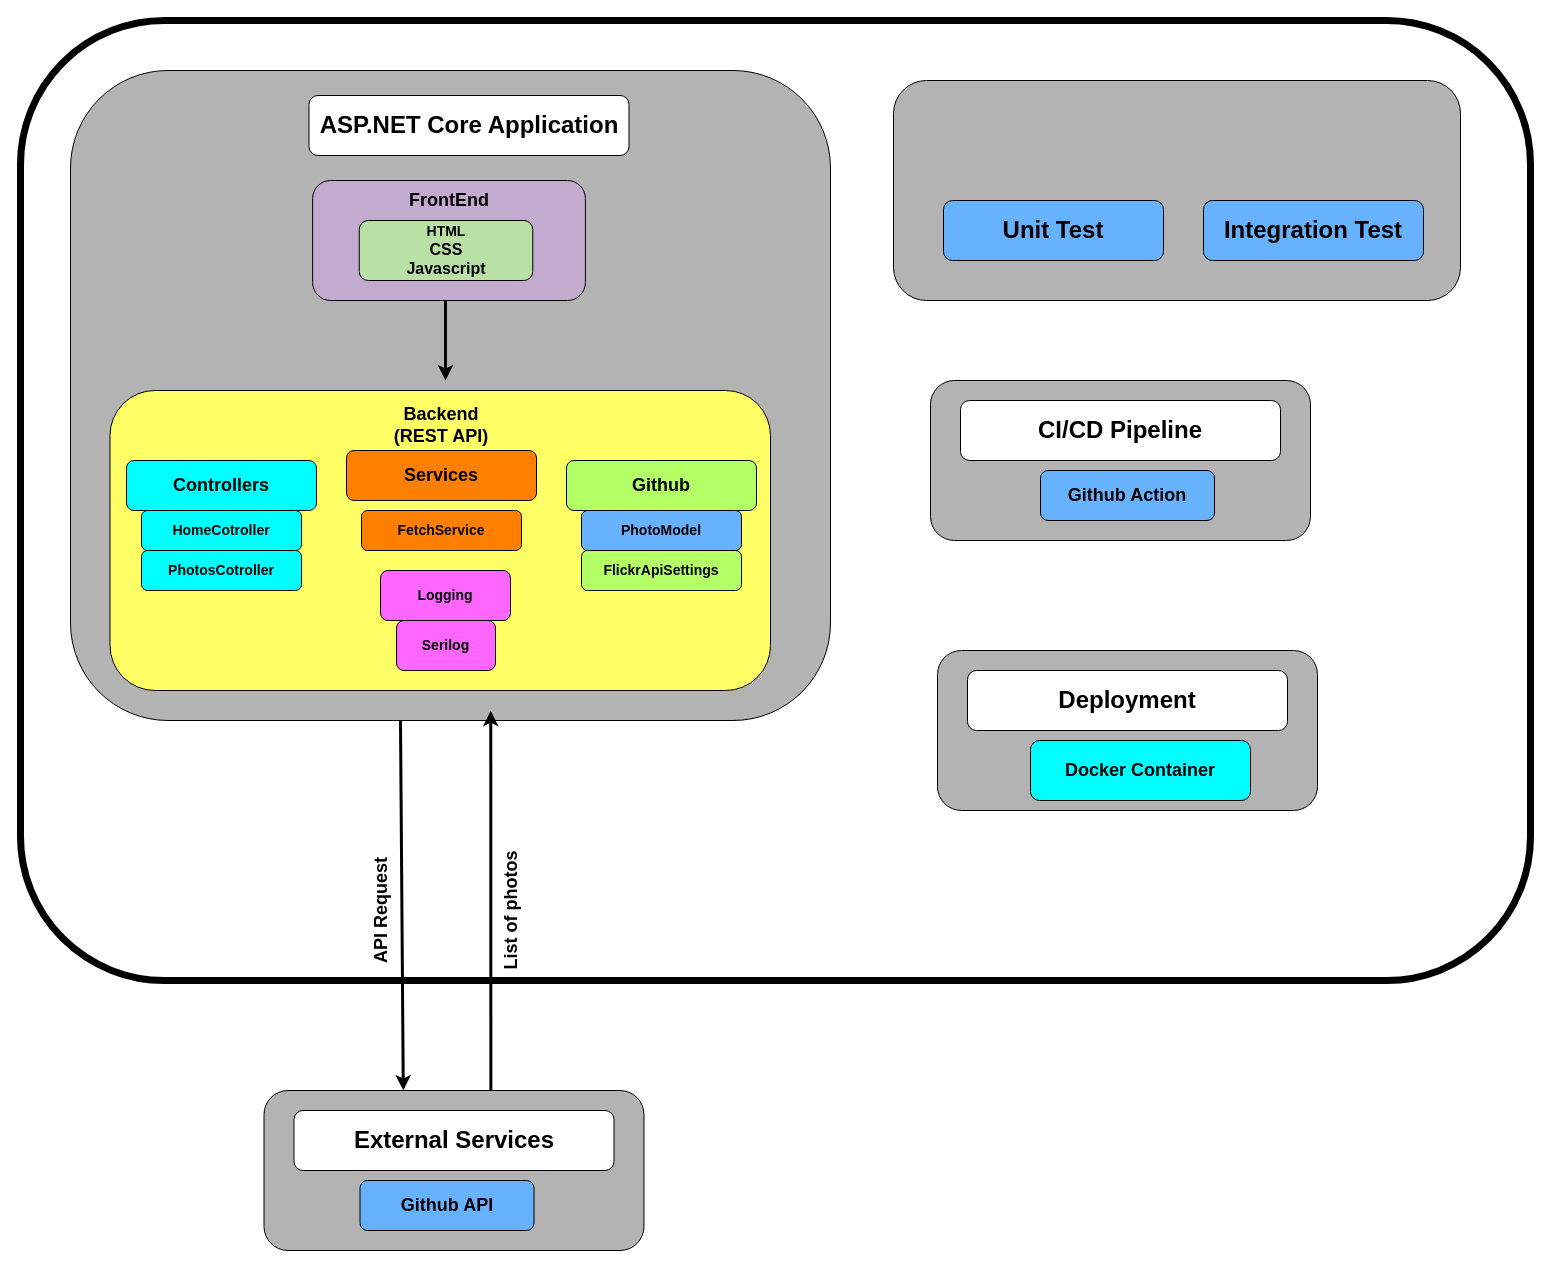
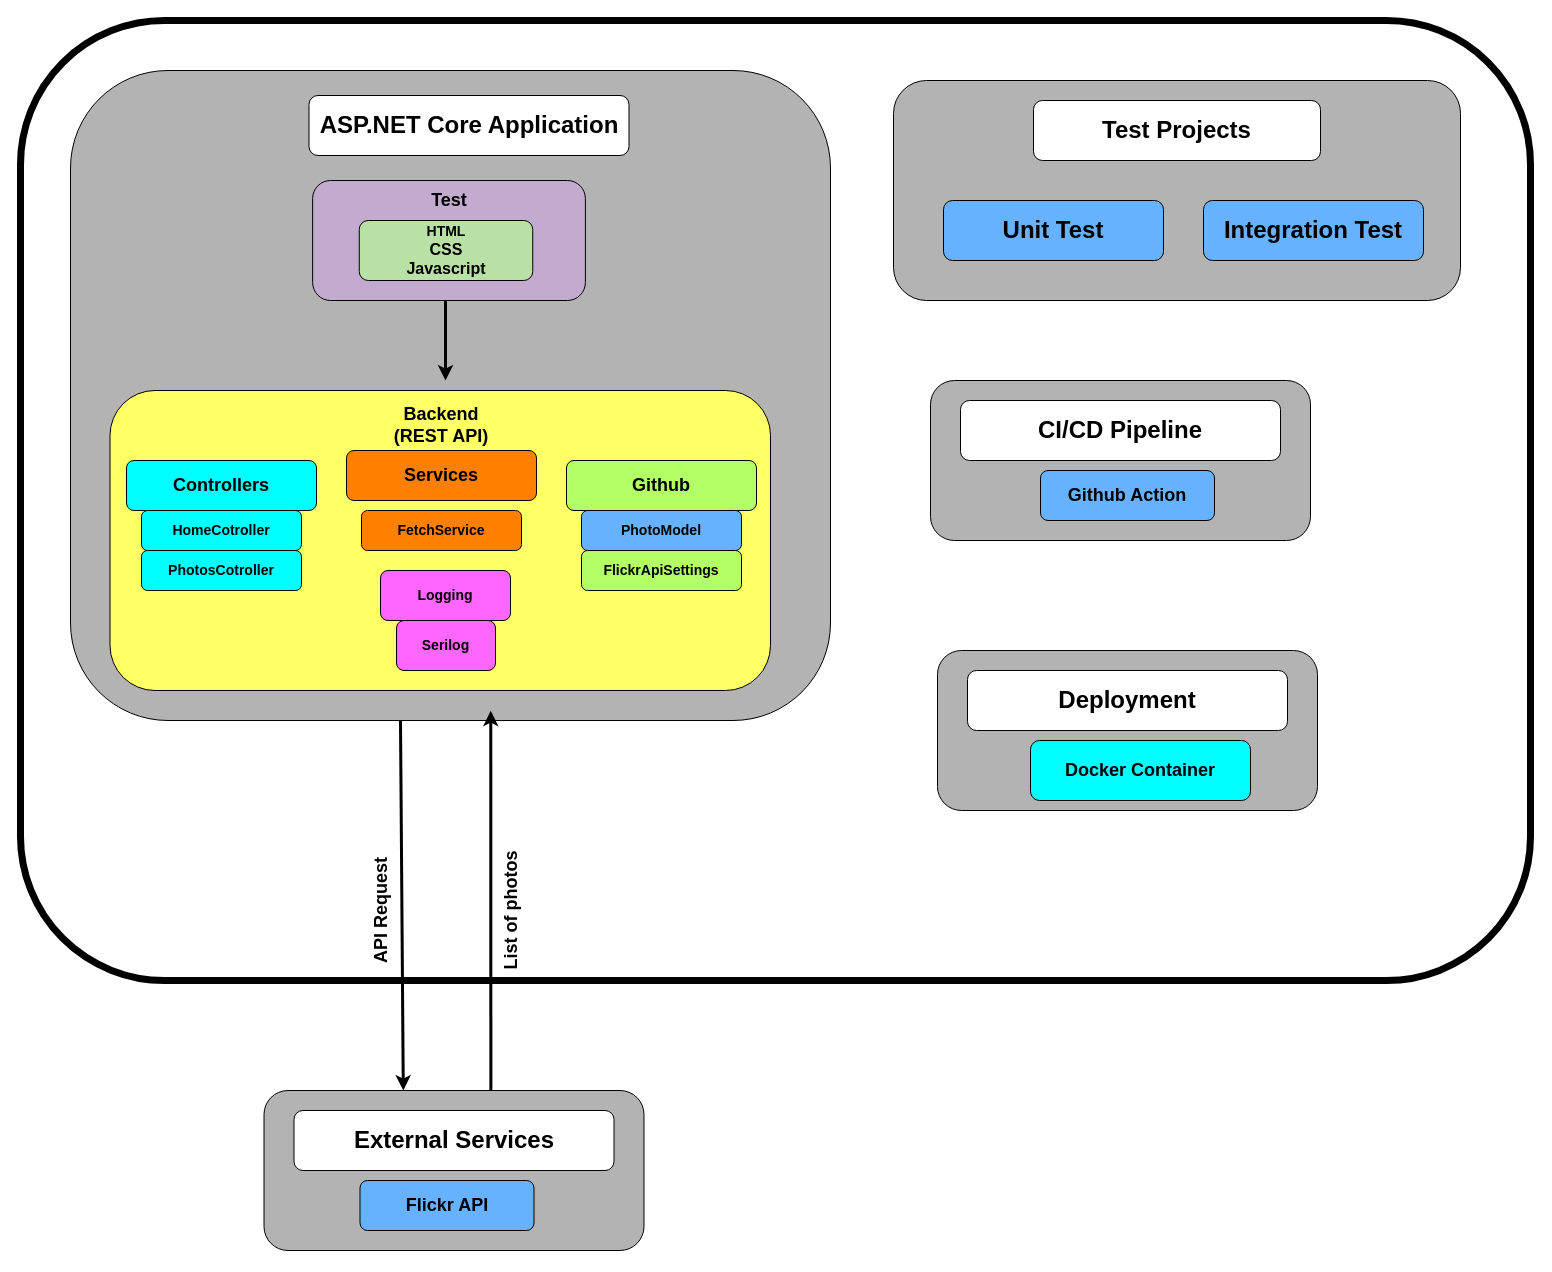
node "Test Projects": added
node "FrontEnd": label "FrontEnd" -> "Test"
node "Github API": label "Github API" -> "Flickr API"
